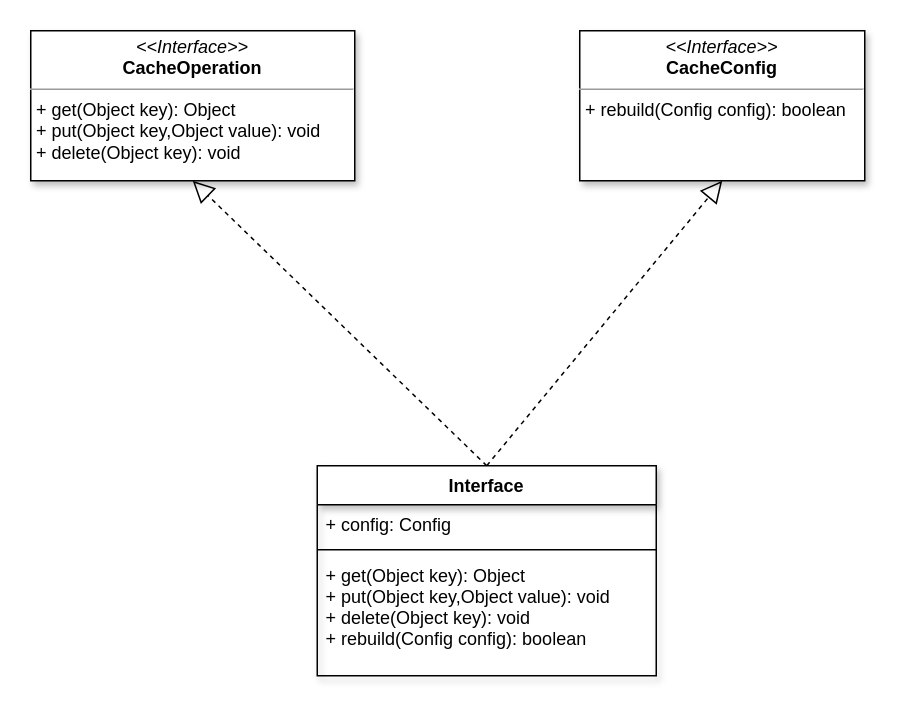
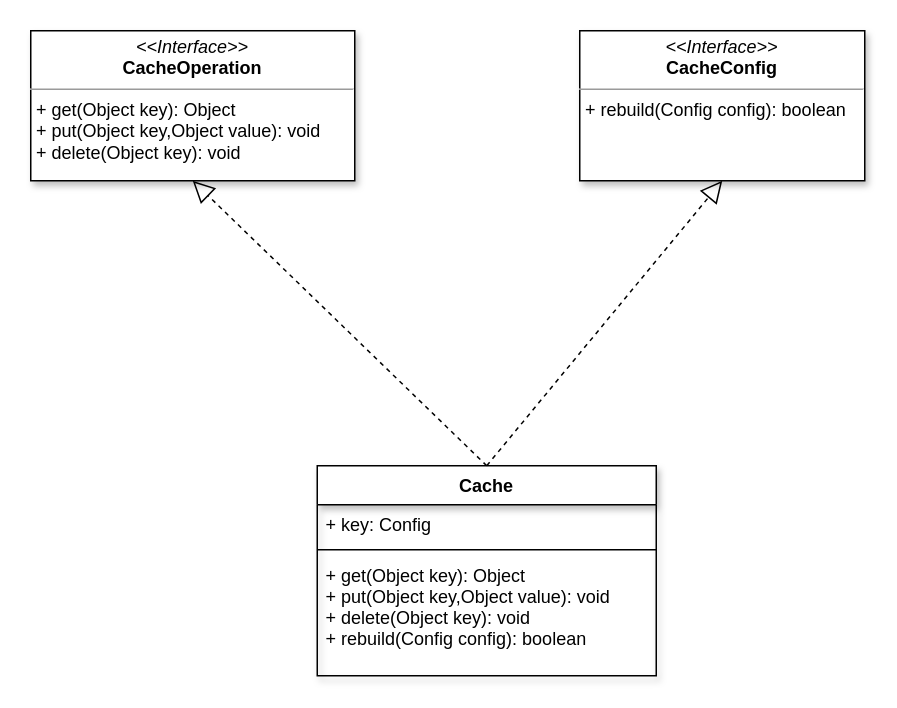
node "Interface": label "Interface" -> "Cache"
node "+ config: Config": label "+ config: Config" -> "+ key: Config"
